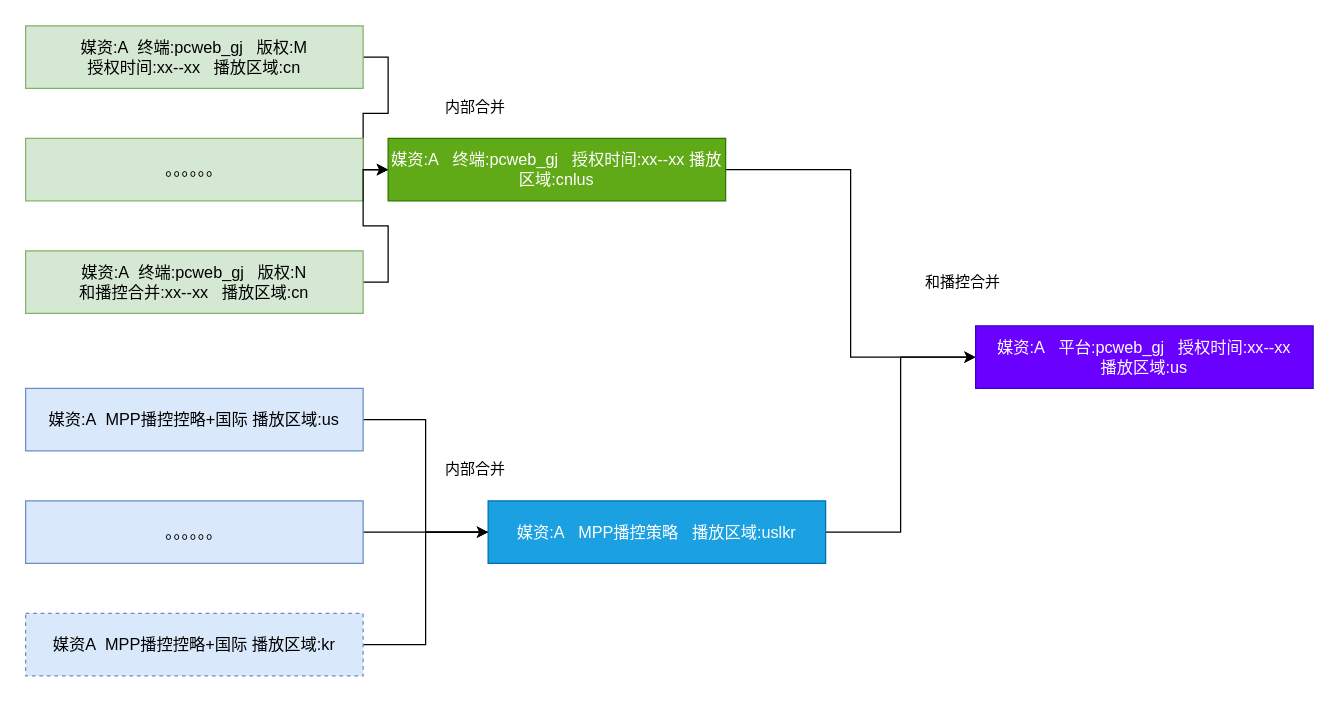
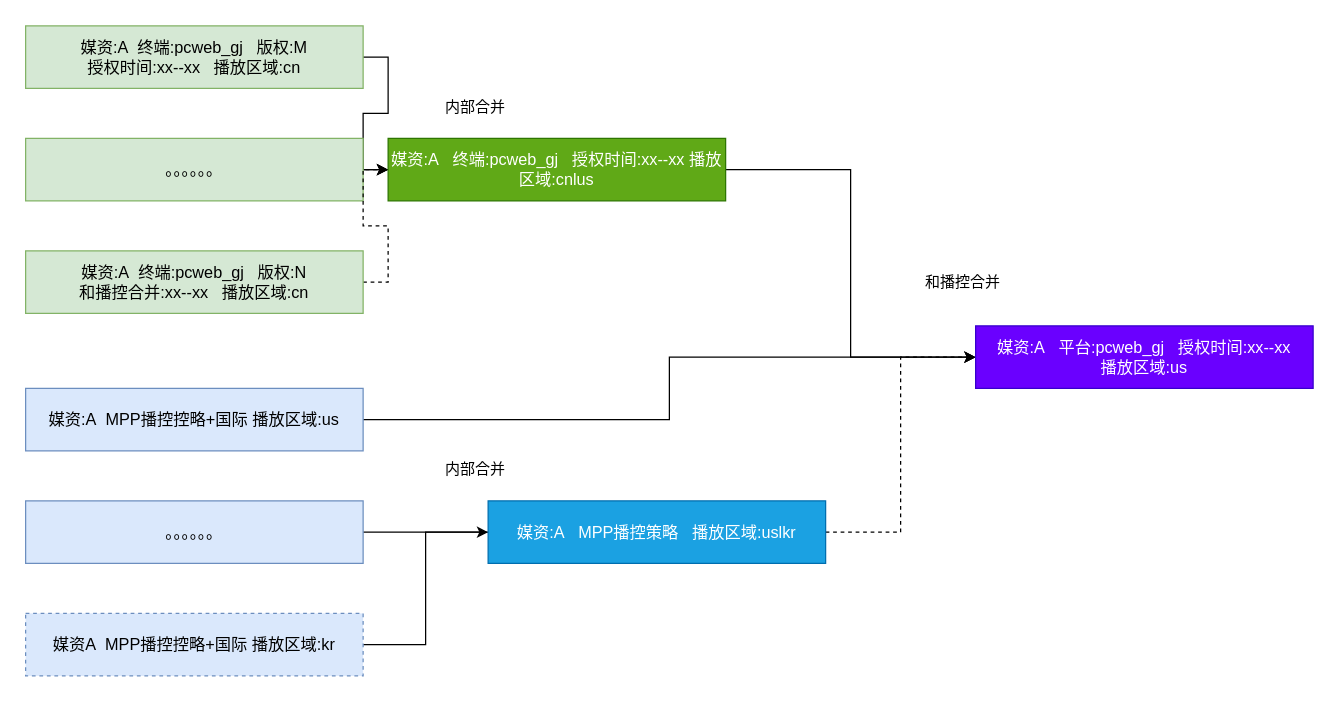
edge "媒资:A 终端:pcweb_gj 版权:N和播控合并:xx--xx 播放区域:cn" -> "媒资:A 终端:pcweb_gj 授权时间:xx--xx 播放区域:cnlus": style solid -> dashed
edge "媒资:A MPP播控控略+国际 播放区域:us" -> "媒资:A MPP播控策略 播放区域:uslkr": now "媒资:A MPP播控控略+国际 播放区域:us" -> "媒资:A 平台:pcweb_gj 授权时间:xx--xx 播放区域:us"
edge "媒资:A MPP播控策略 播放区域:uslkr" -> "媒资:A 平台:pcweb_gj 授权时间:xx--xx 播放区域:us": style solid -> dashed
